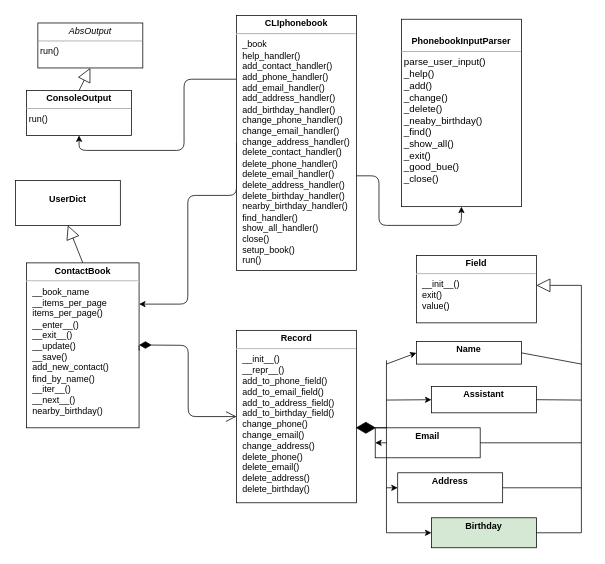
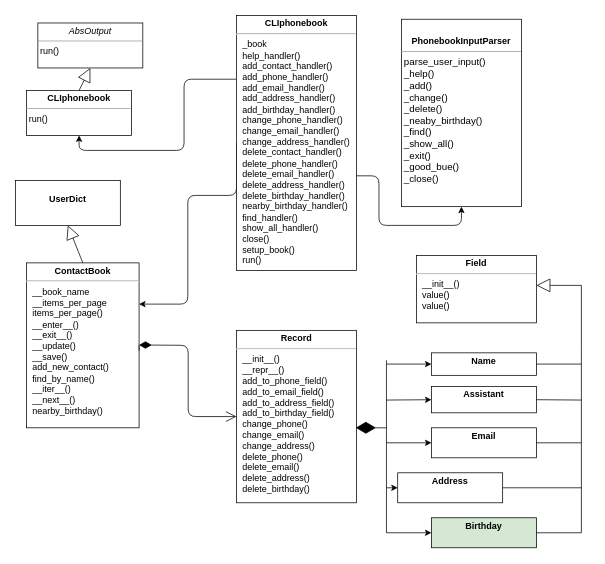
node "ConsoleOutput run()": label "ConsoleOutput run()" -> "CLIphonebook run()"
node "Field __init__() exit() value()": label "Field __init__() exit() value()" -> "Field __init__() value() value()"
node "Name": moved (469, 353) -> (484, 364)
node "Email": moved (428, 443) -> (484, 443)
